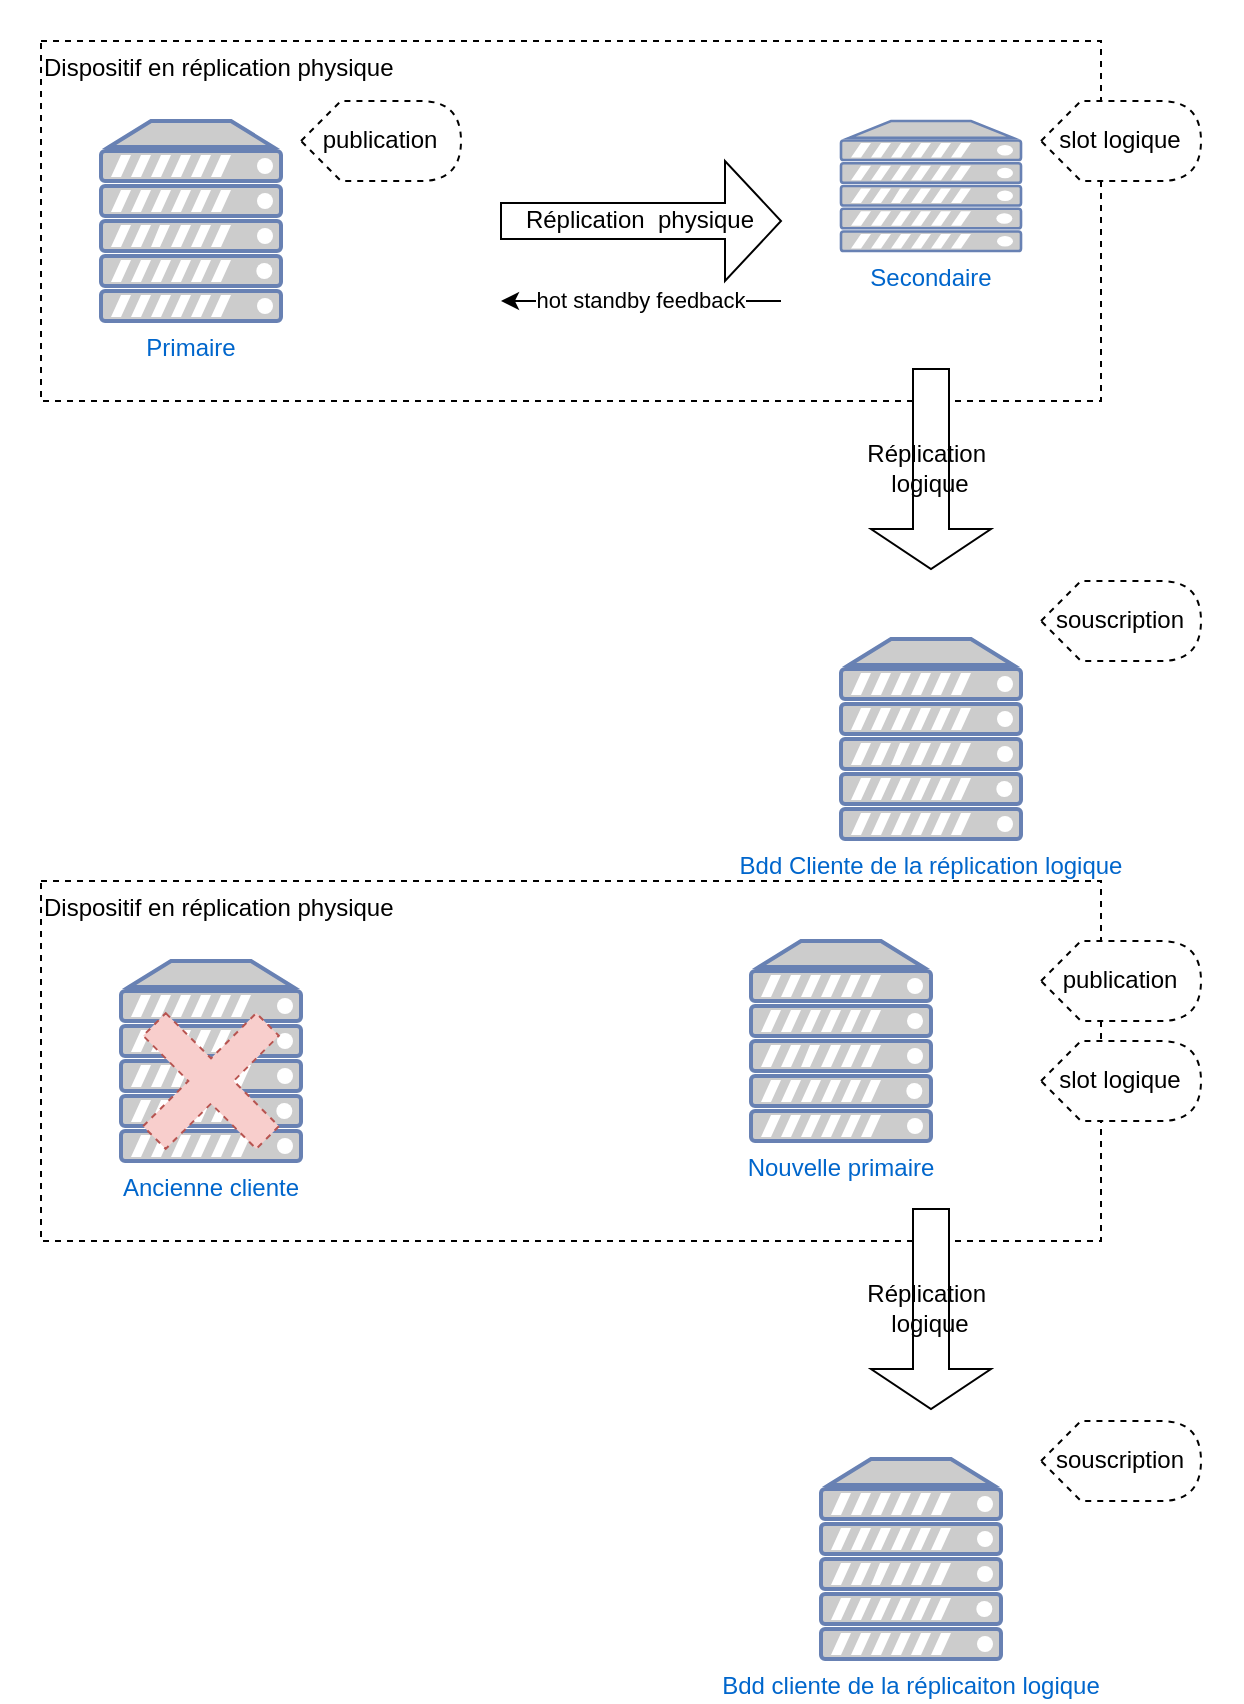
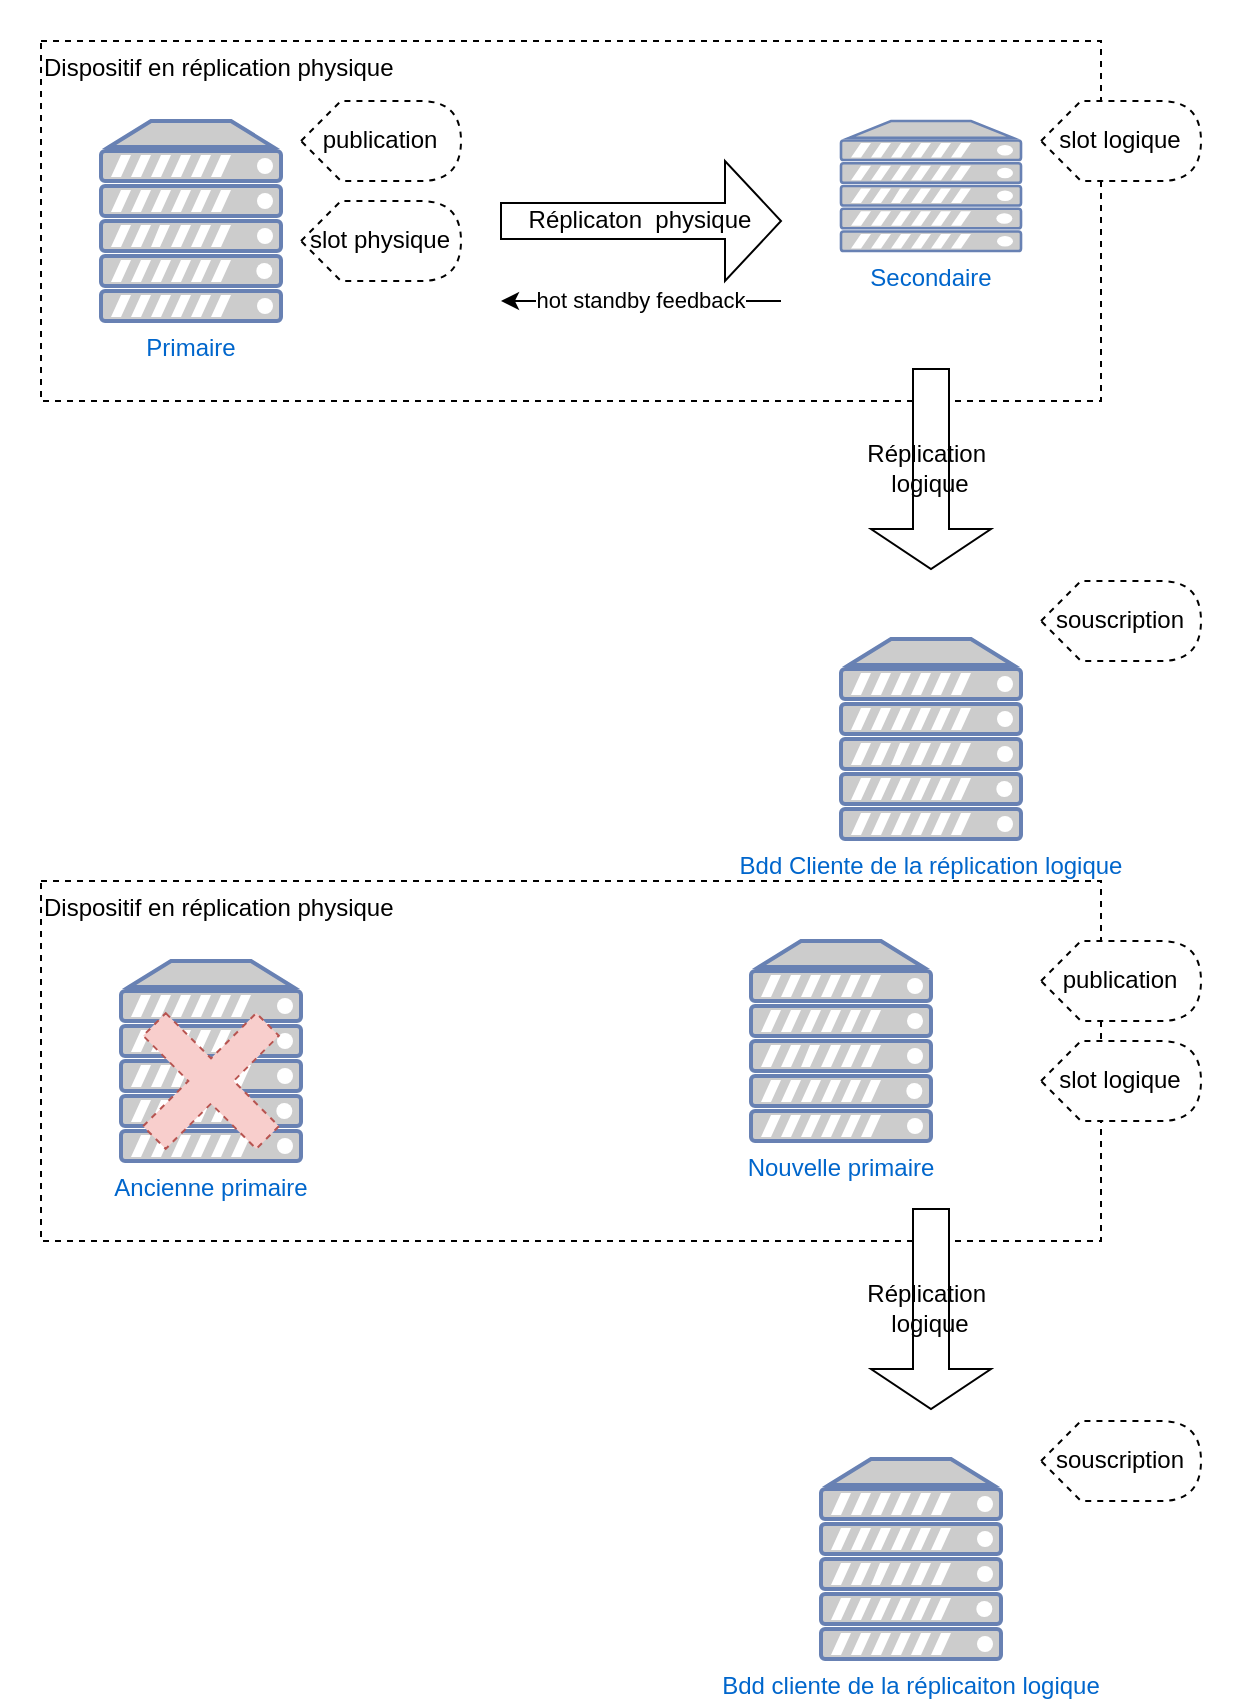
node "Réplication physique": label "Réplication physique" -> "Réplicaton physique"
node "slot physique": added
node "Ancienne cliente": label "Ancienne cliente" -> "Ancienne primaire"
